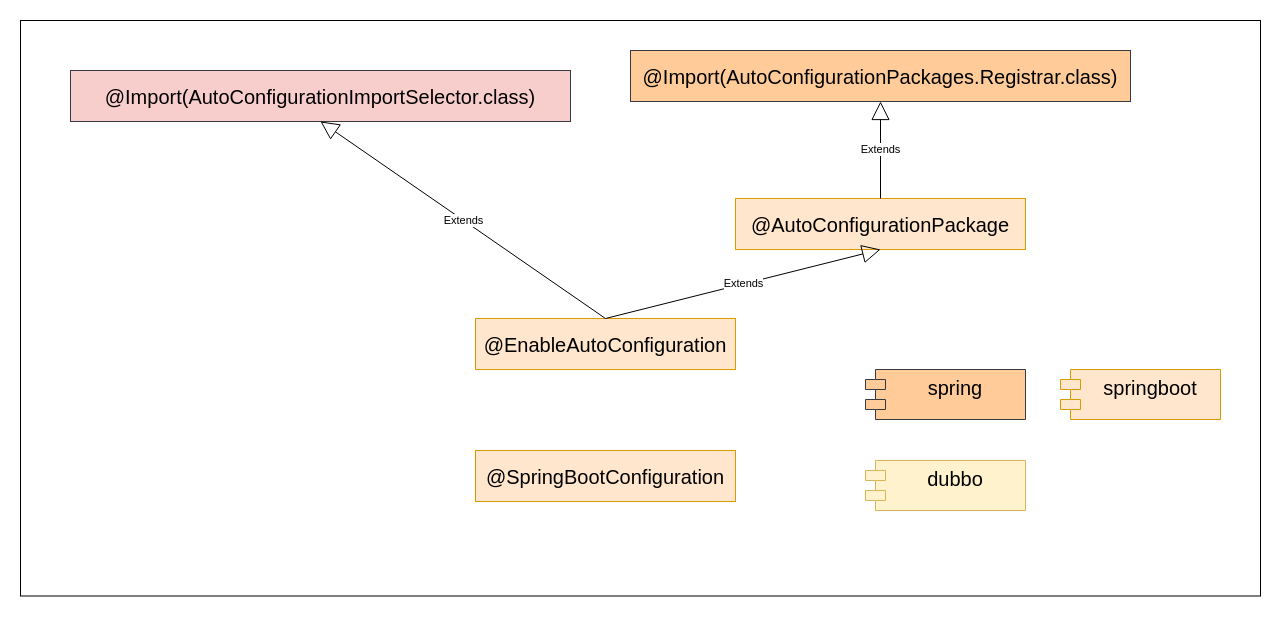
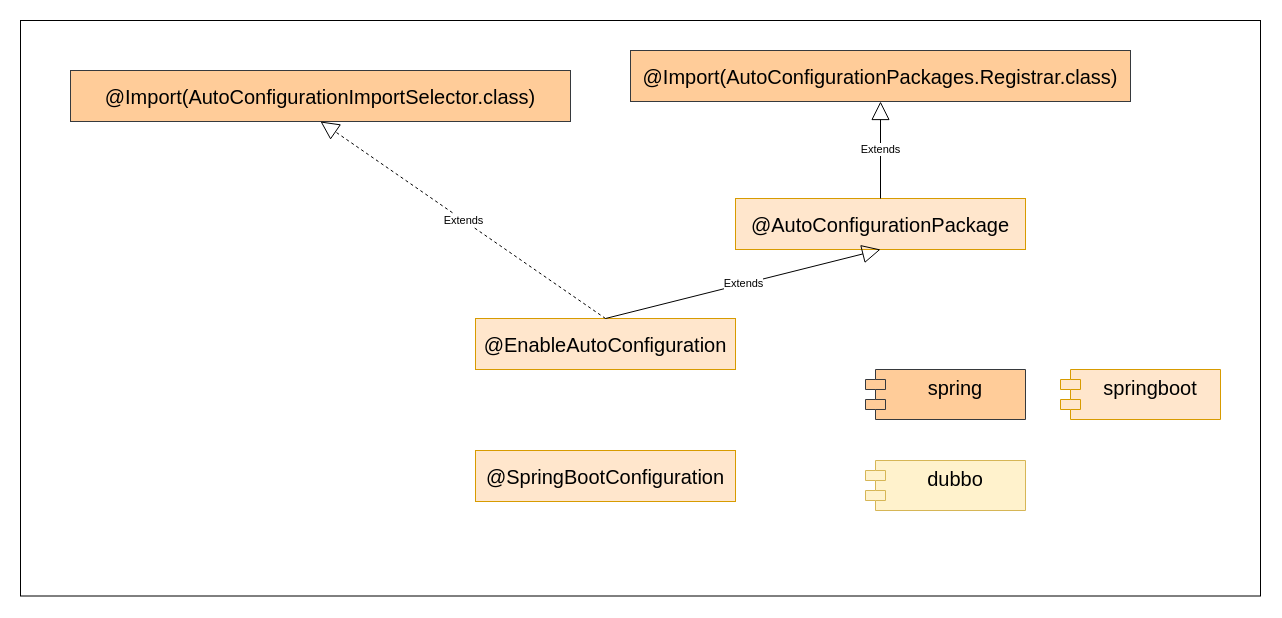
node "@Import(AutoConfigurationImportSelector.class)": fillcolor #f8cecc -> #ffcc99
edge "@EnableAutoConfiguration" -> "@Import(AutoConfigurationImportSelector.class)": style solid -> dashed
